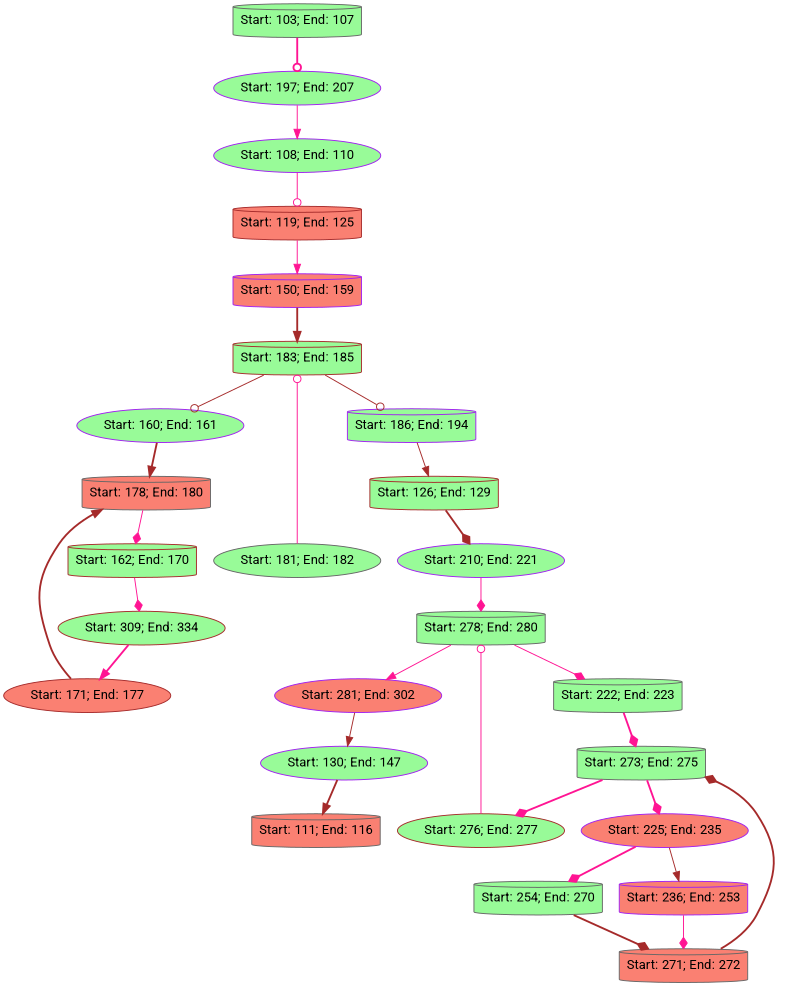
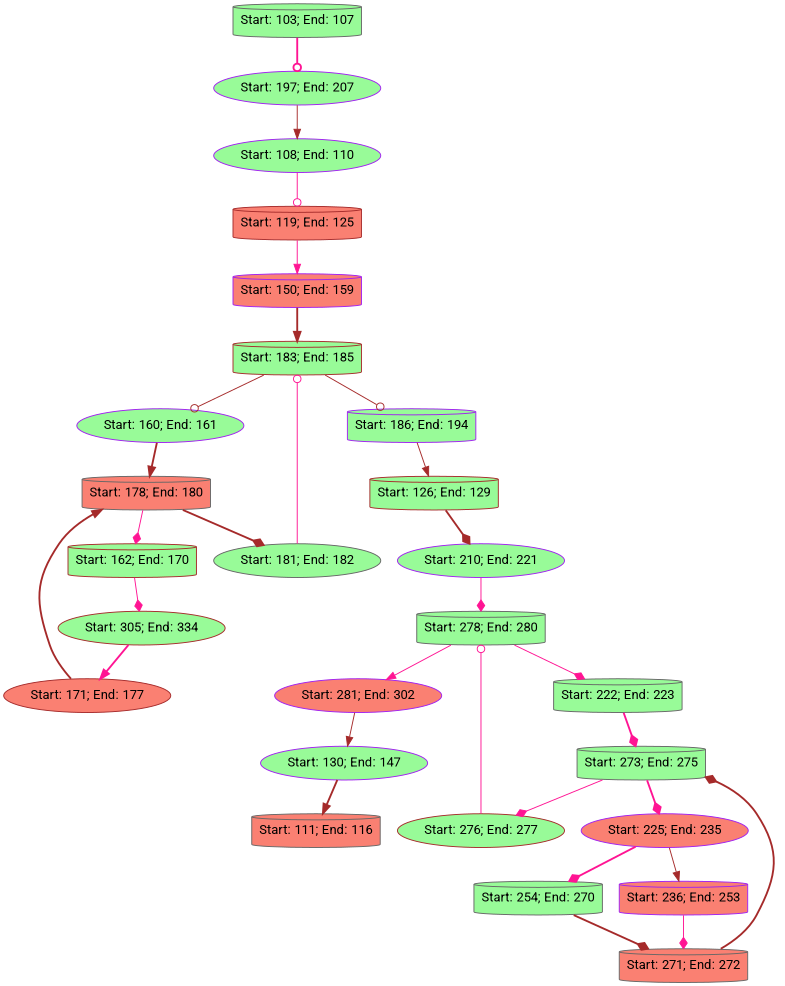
edge "Start: 197; End: 207" -> "Start: 108; End: 110": color deeppink -> brown
edge "Start: 178; End: 180" -> "Start: 181; End: 182": added
node "Start: 309; End: 334": label "Start: 309; End: 334" -> "Start: 305; End: 334"
edge "Start: 273; End: 275" -> "Start: 276; End: 277": style bold -> solid
